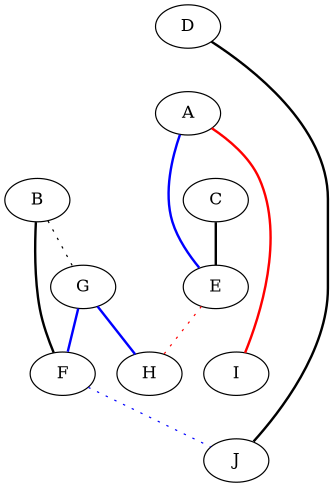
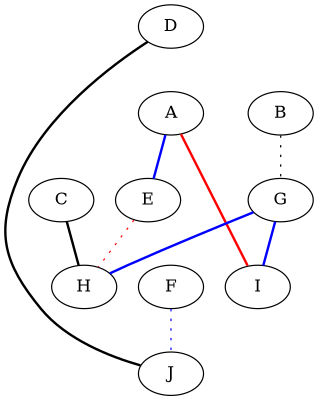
edge "C" -- "E": now "C" -- "H"
edge "B" -- "F": removed
edge "G" -- "F": now "G" -- "I"
